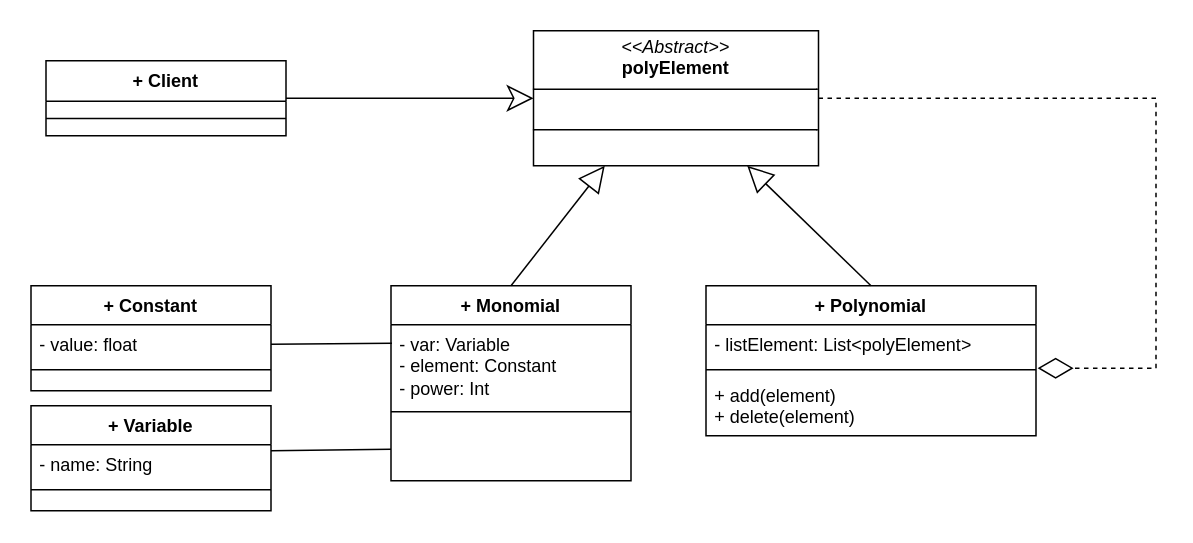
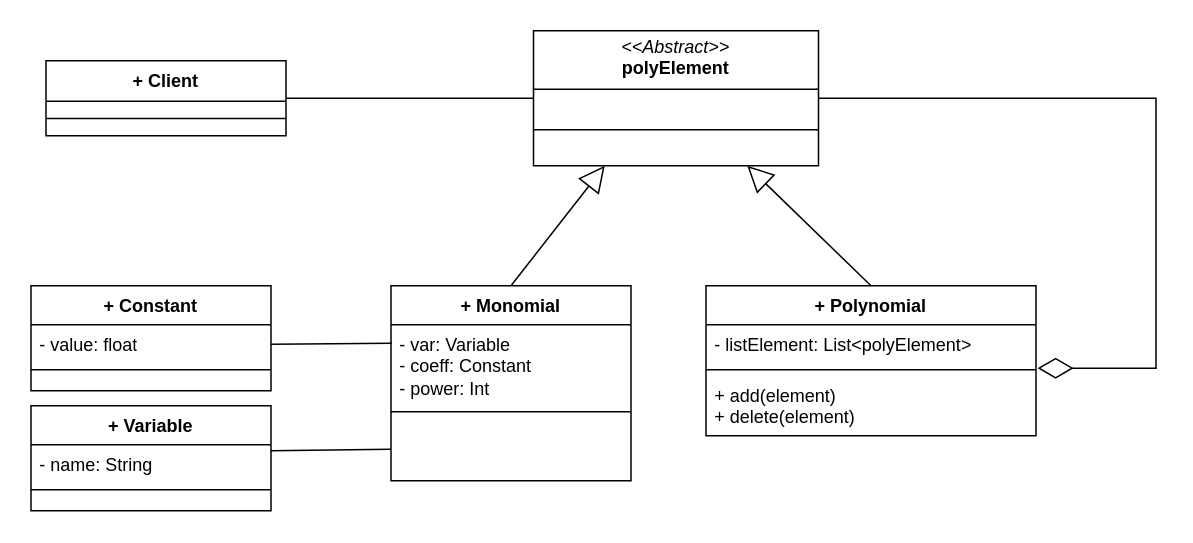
edge "+ Client" -> "<<Abstract>> polyElement": arrowhead classic -> none
edge "<<Abstract>> polyElement" -> "- listElement: List<polyElement>": style dashed -> solid
node "- var: Variable - element: Constant - power: Int": label "- var: Variable - element: Constant - power: Int" -> "- var: Variable - coeff: Constant - power: Int"
